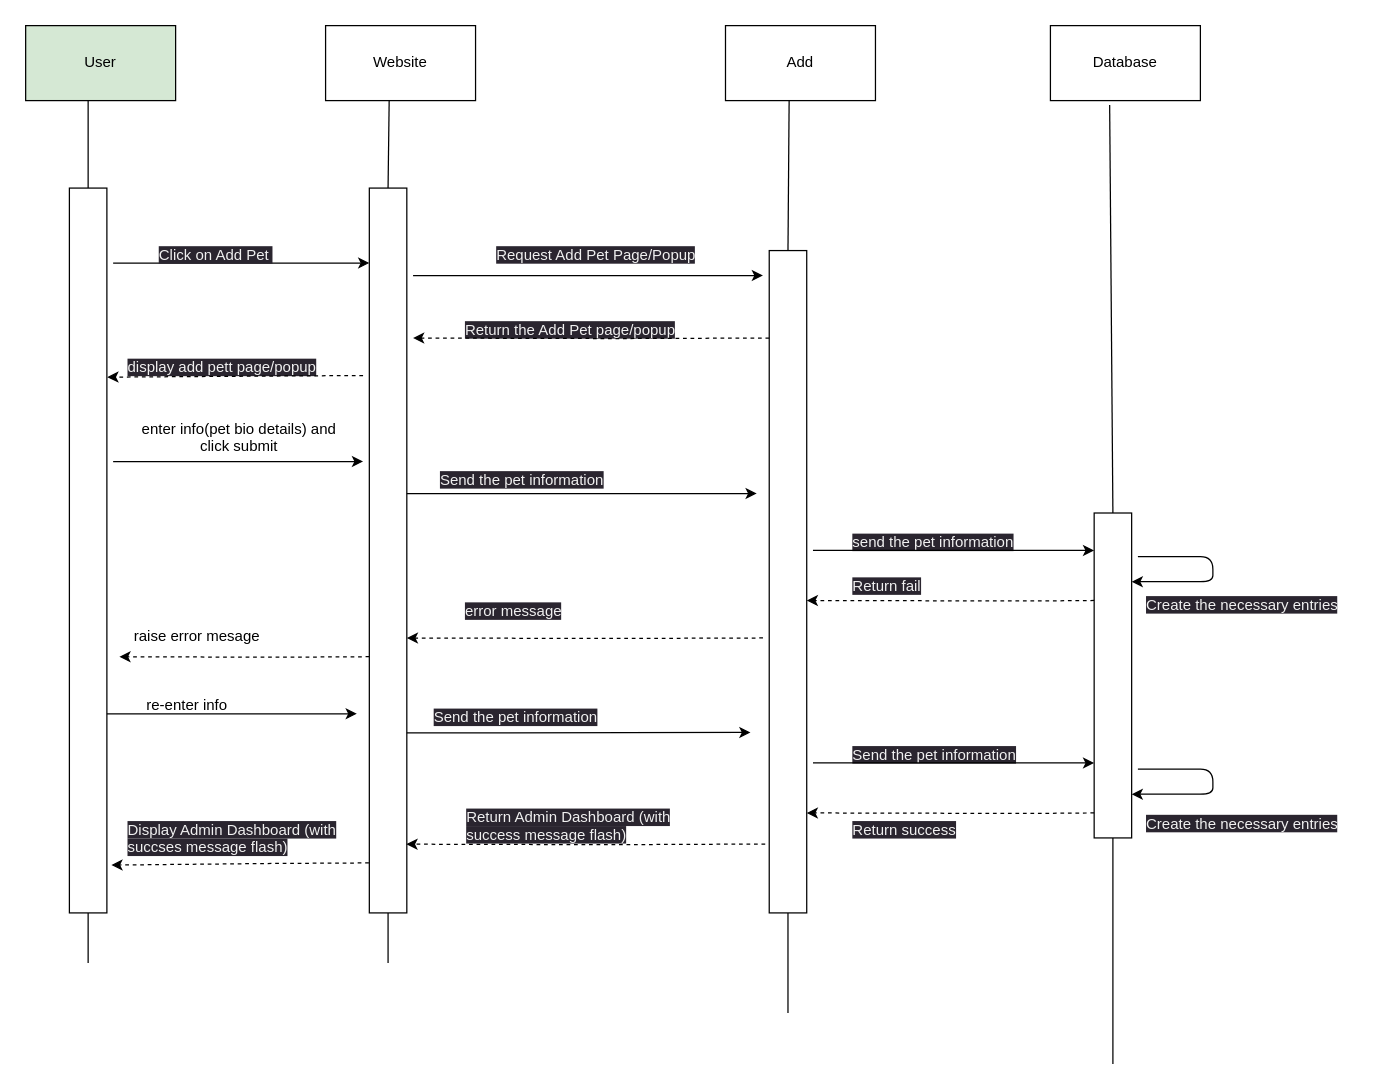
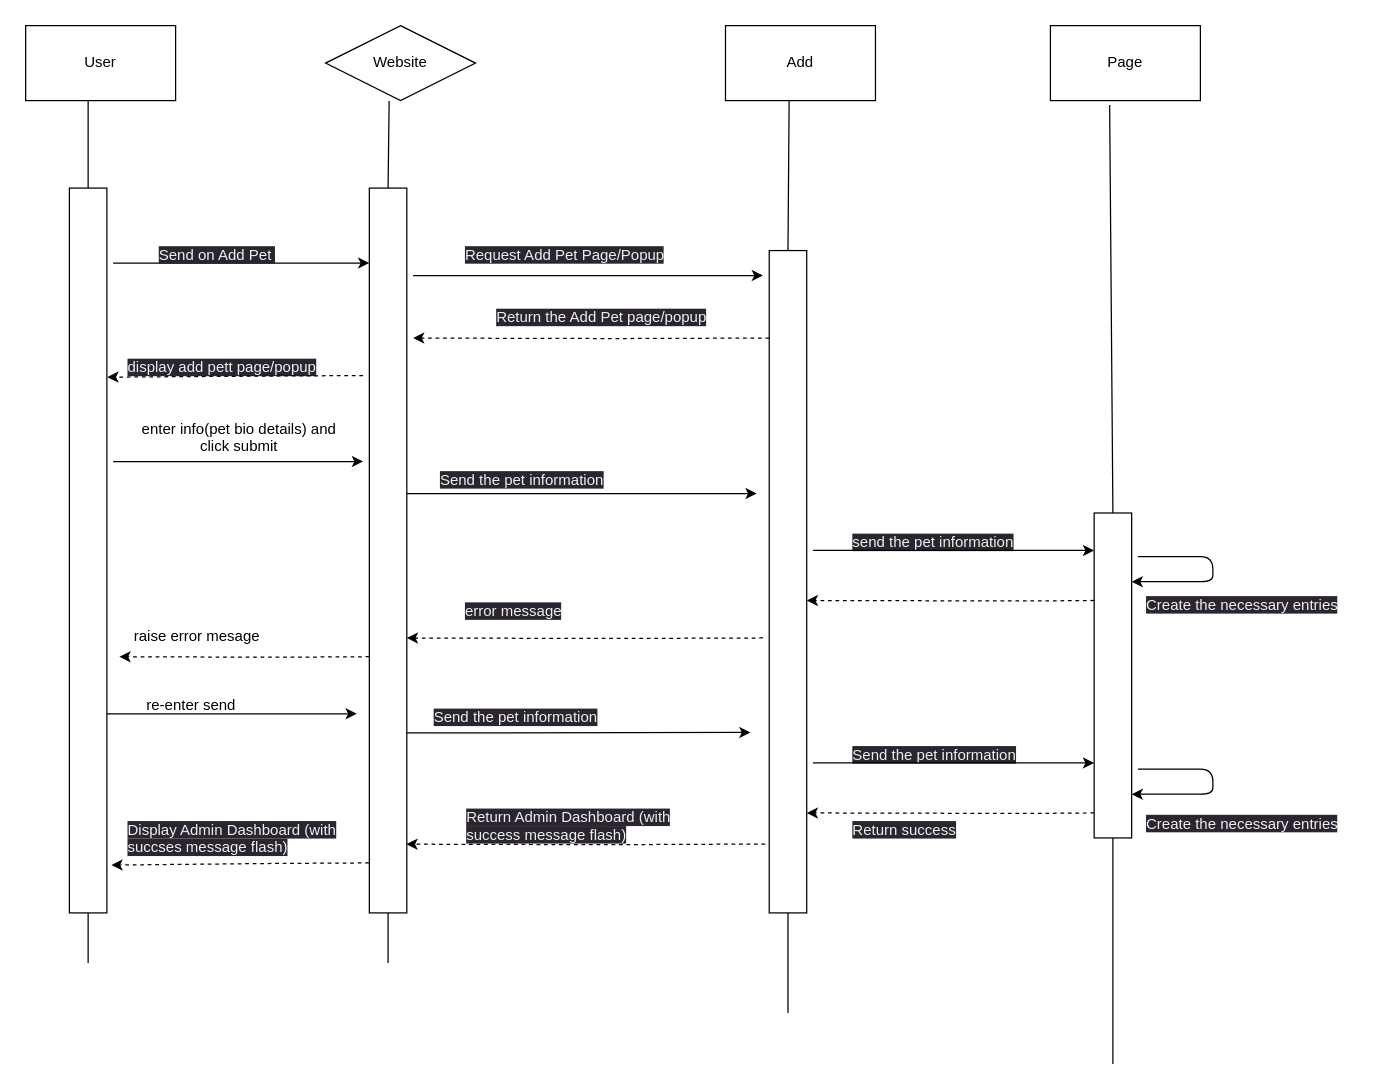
node "User": fillcolor #d5e8d4 -> #ffffff
node "Website": shape rectangle -> diamond
node "Database": label "Database" -> "Page"
node "Click on Add Pet": label "Click on Add Pet" -> "Send on Add Pet"
node "Request Add Pet Page/Popup": moved (607, 257) -> (576, 257)
node "Return the Add Pet page/popup": moved (576, 326) -> (607, 313)
node "Return fail": removed
node "re-enter info": label "re-enter info" -> "re-enter send"
